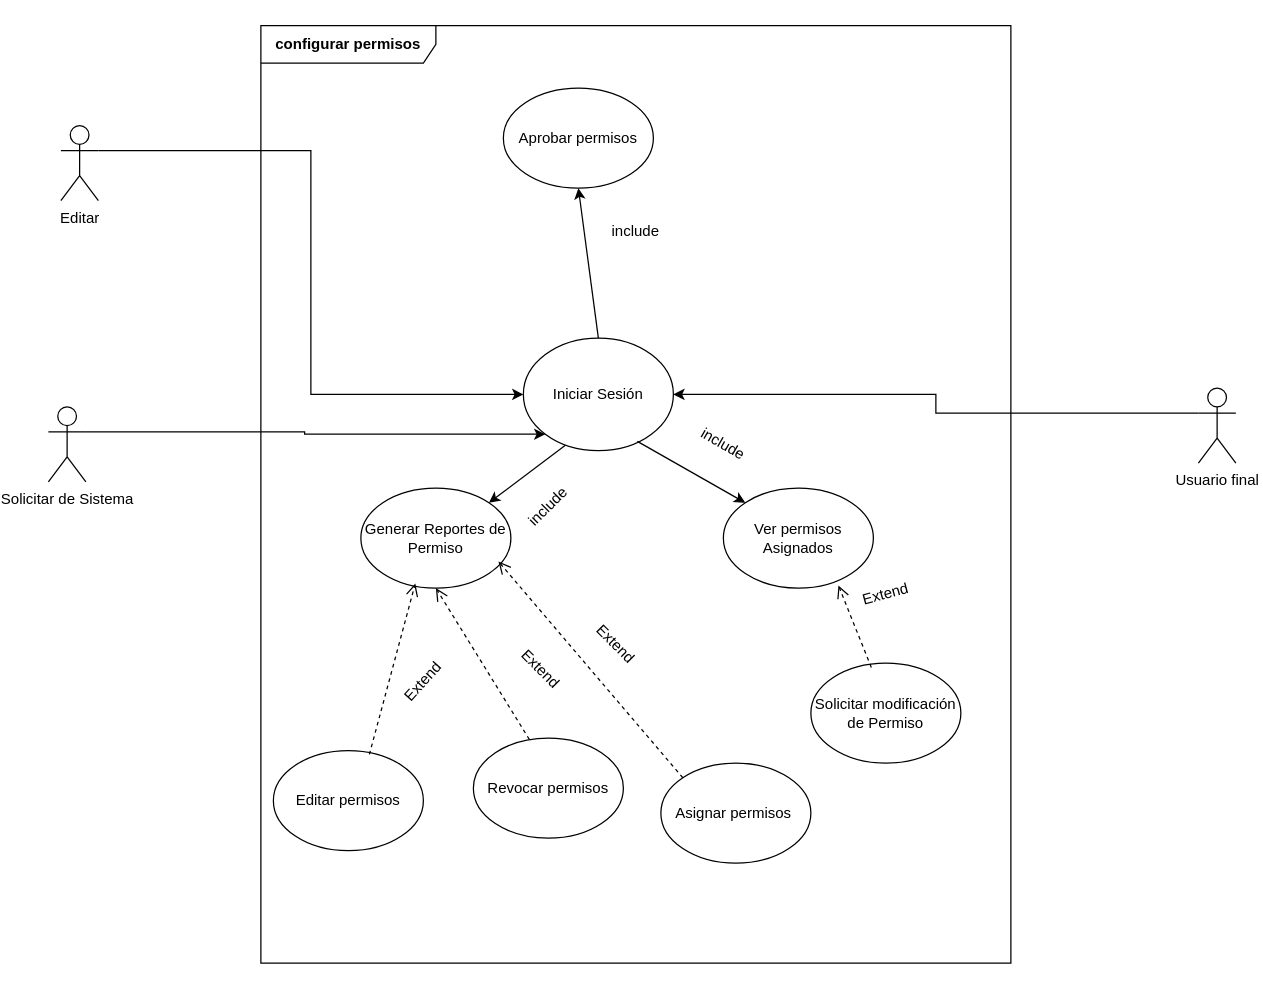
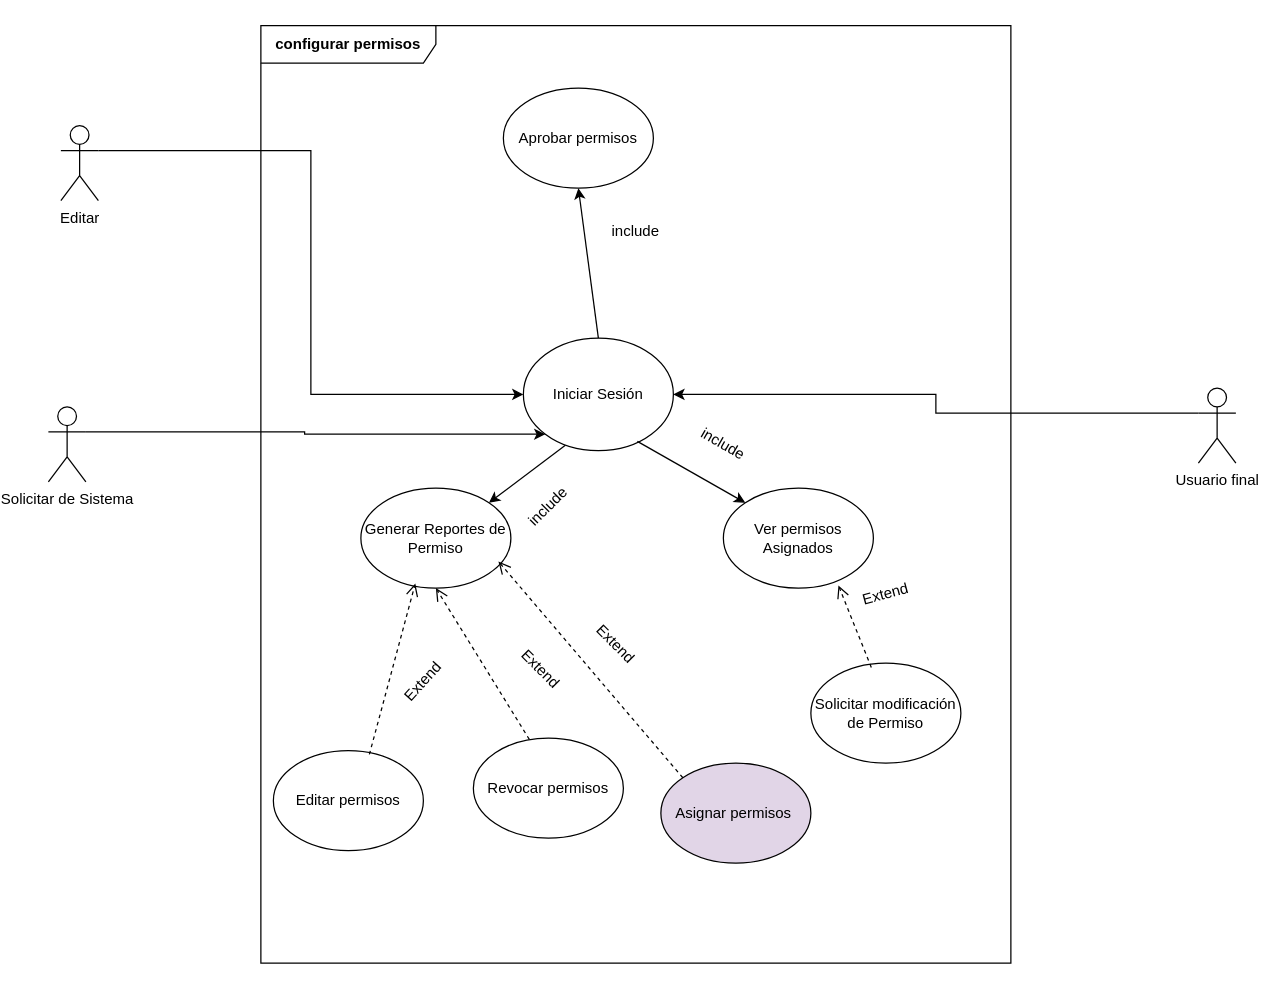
node "Asignar permisos": fillcolor #ffffff -> #e1d5e7
